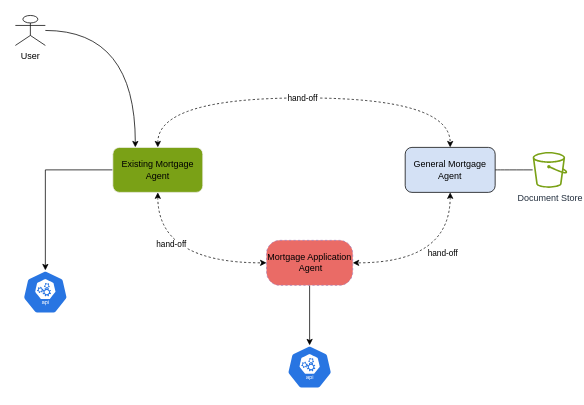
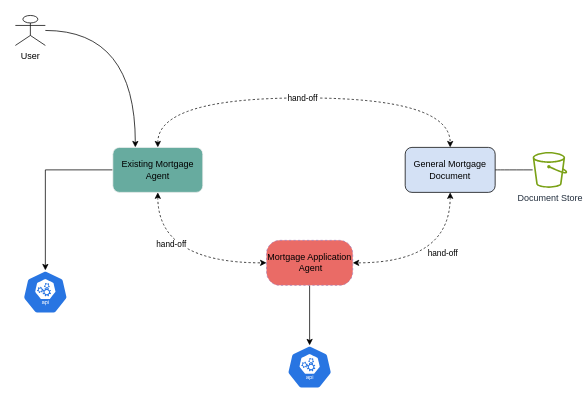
node "Existing Mortgage Agent": fillcolor #7aa116 -> #67ab9f
node "General Mortgage Agent": label "General Mortgage Agent" -> "General Mortgage Document"
